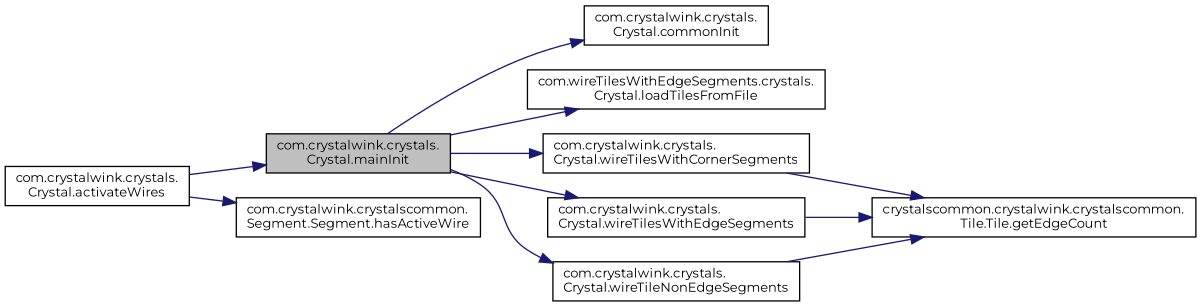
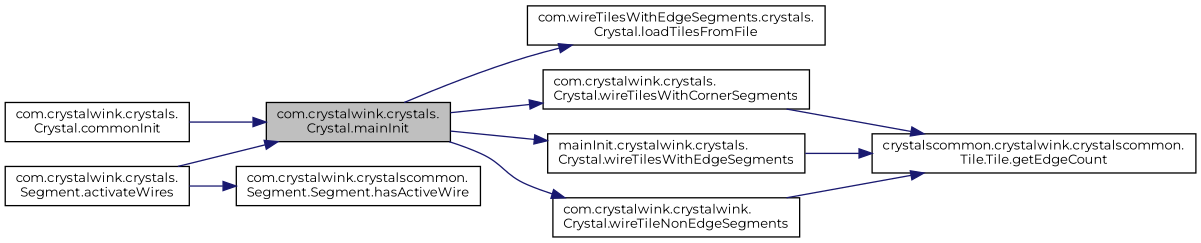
edge "com.crystalwink.crystals. Crystal.mainInit" -> "com.crystalwink.crystals. Crystal.commonInit": reversed
node "com.crystalwink.crystals. Crystal.activateWires": label "com.crystalwink.crystals. Crystal.activateWires" -> "com.crystalwink.crystals. Segment.activateWires"
node "com.crystalwink.crystals. Crystal.wireTilesWithEdgeSegments": label "com.crystalwink.crystals. Crystal.wireTilesWithEdgeSegments" -> "mainInit.crystalwink.crystals. Crystal.wireTilesWithEdgeSegments"
node "com.crystalwink.crystals. Crystal.wireTileNonEdgeSegments": label "com.crystalwink.crystals. Crystal.wireTileNonEdgeSegments" -> "com.crystalwink.crystalwink. Crystal.wireTileNonEdgeSegments"
